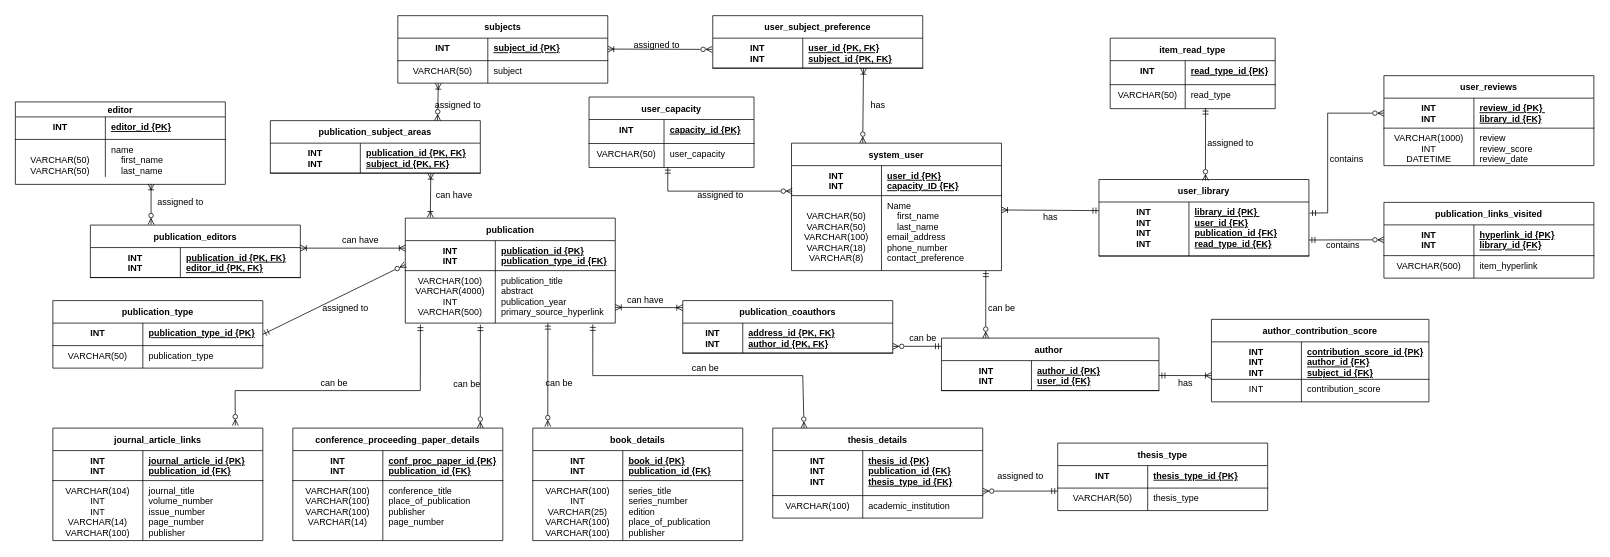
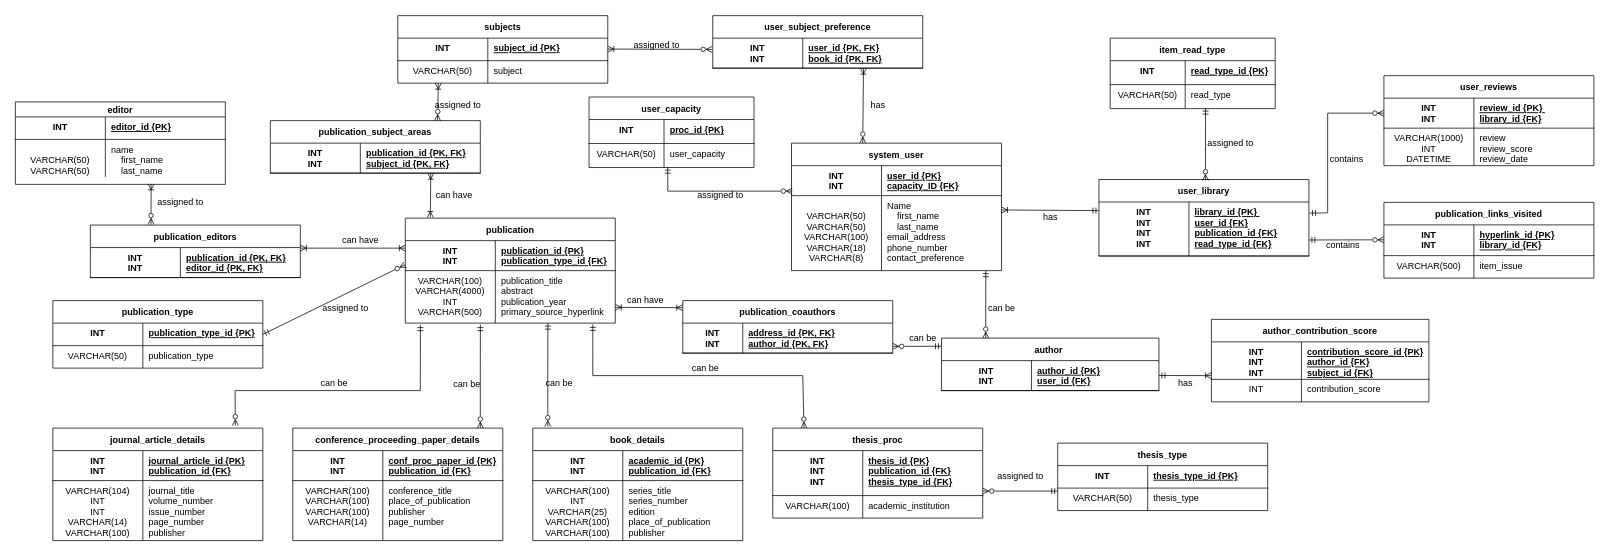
node "user_id {PK, FK} subject_id {PK, FK}": label "user_id {PK, FK} subject_id {PK, FK}" -> "user_id {PK, FK} book_id {PK, FK}"
node "capacity_id {PK}": label "capacity_id {PK}" -> "proc_id {PK}"
node "item_hyperlink": label "item_hyperlink" -> "item_issue"
node "journal_article_links": label "journal_article_links" -> "journal_article_details"
node "thesis_details": label "thesis_details" -> "thesis_proc"
node "book_id {PK} publication_id {FK}": label "book_id {PK} publication_id {FK}" -> "academic_id {PK} publication_id {FK}"
